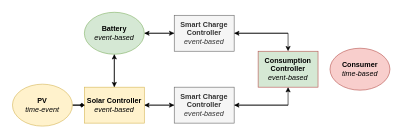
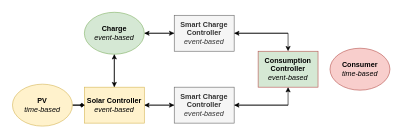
node "Battery event-based": label "Battery event-based" -> "Charge event-based"
node "PV time-event": label "PV time-event" -> "PV time-based"
